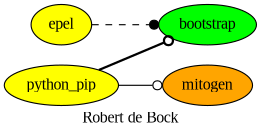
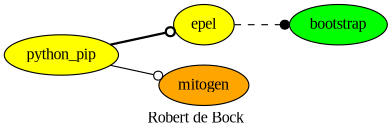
edge "python_pip" -> "bootstrap": now "python_pip" -> "epel"
